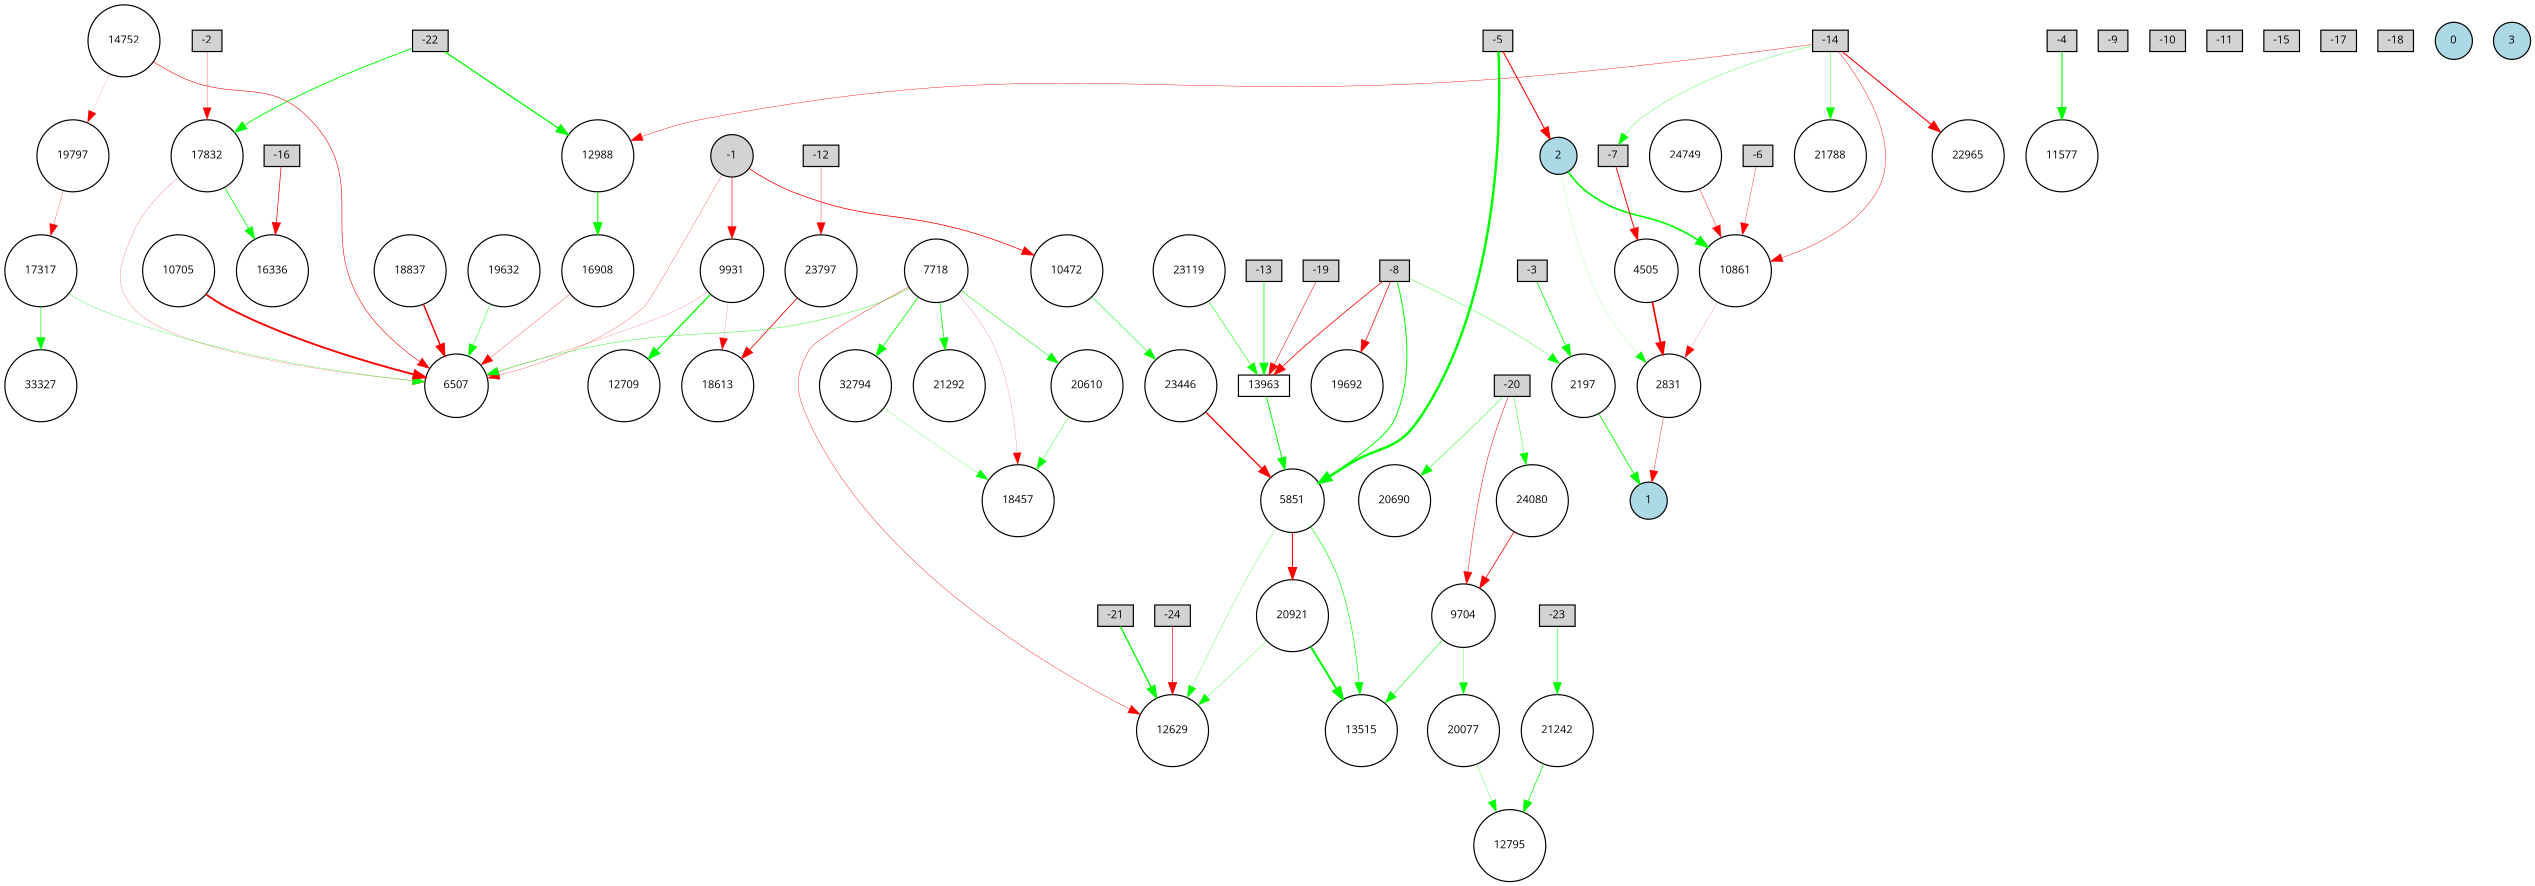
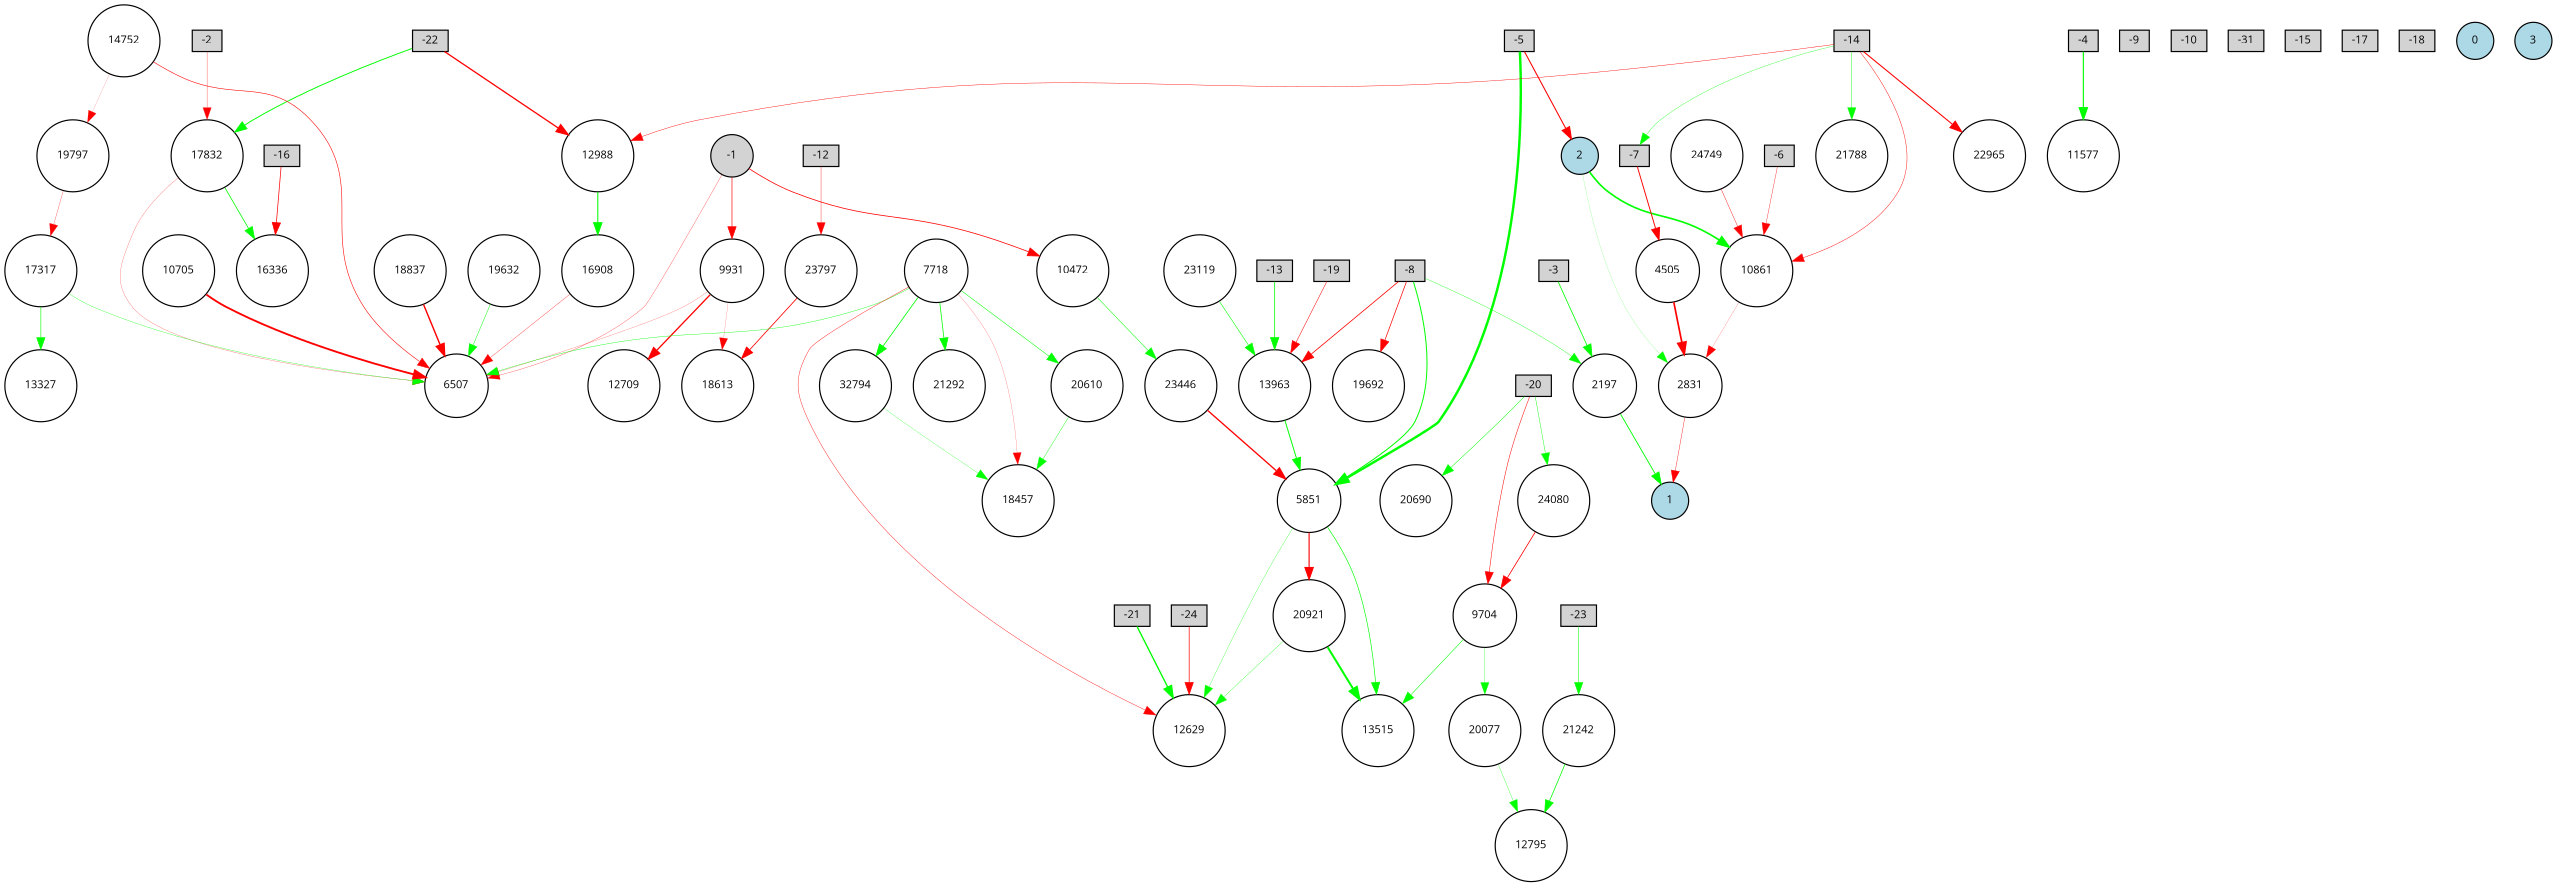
node "-11": label "-11" -> "-31"
edge "-22" -> "12988": color green -> red
edge "9931" -> "12709": color green -> red
node "33327": label "33327" -> "13327"
node "13963": shape box -> circle
